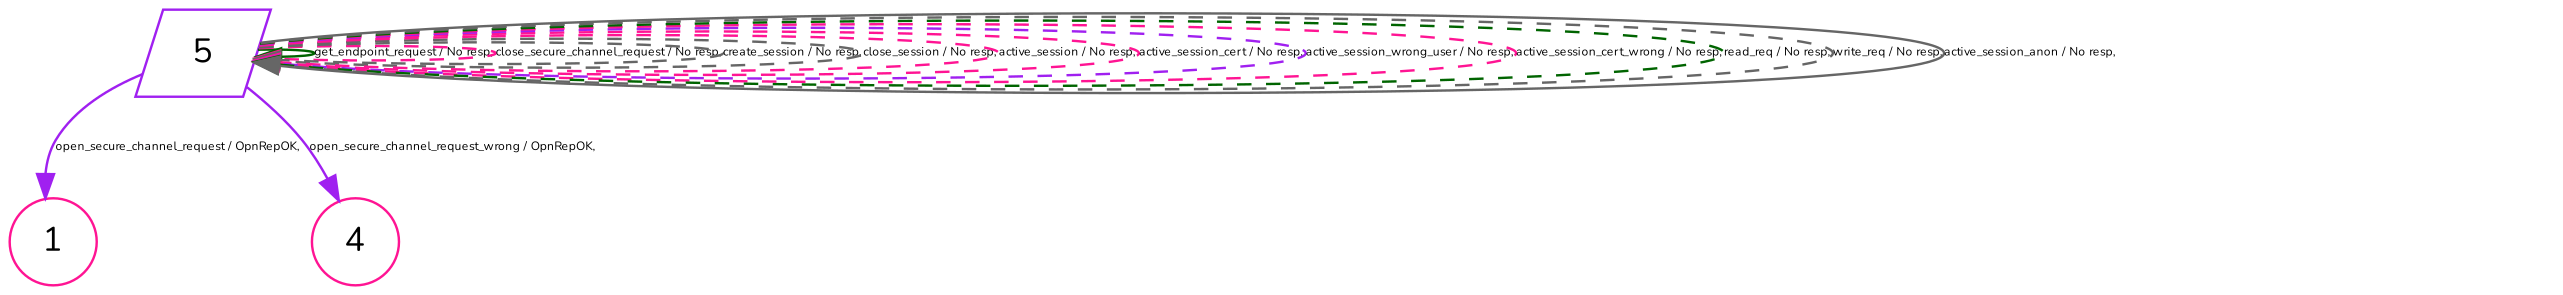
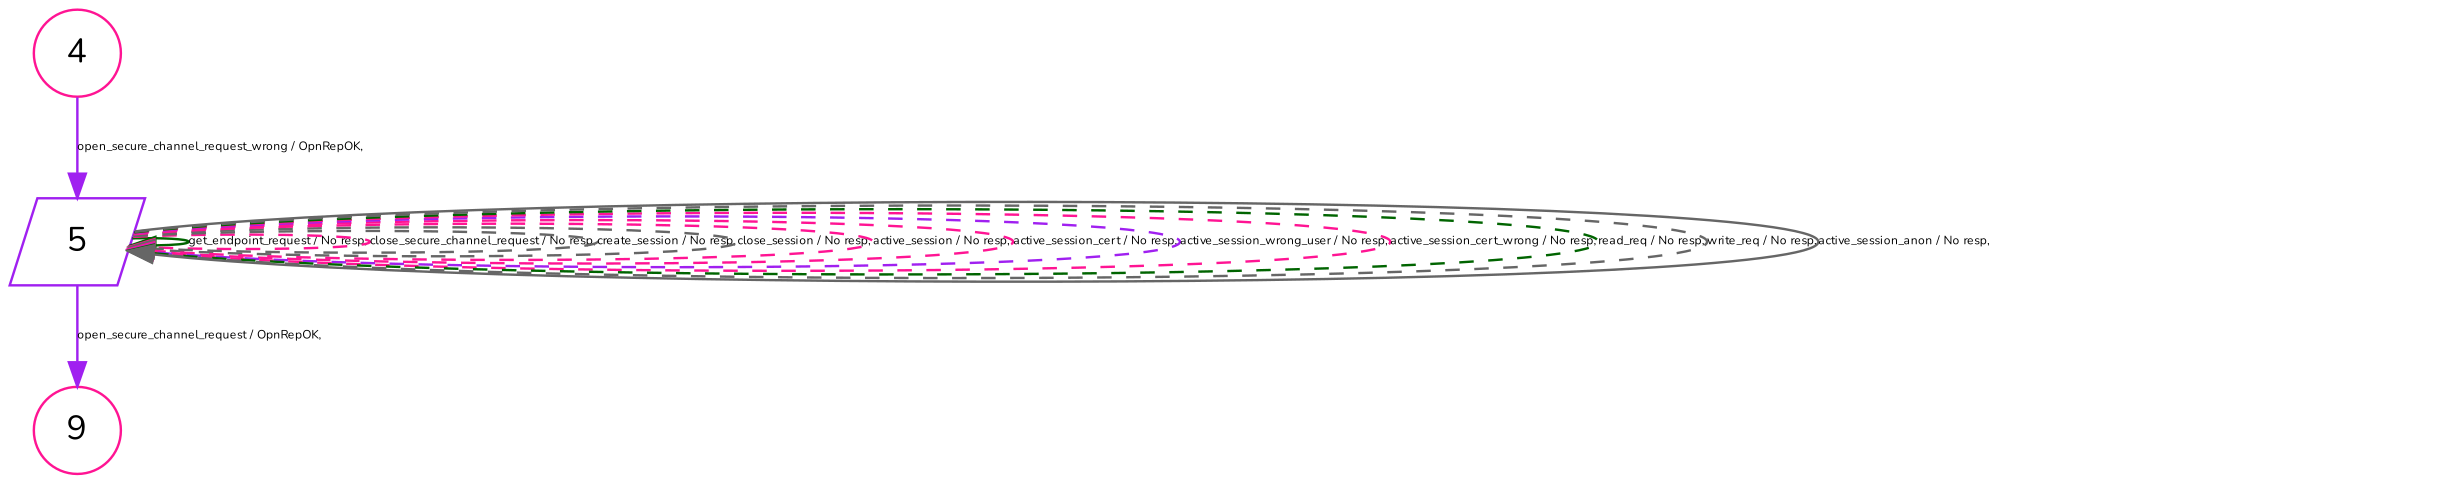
edge "5" -> "4": reversed
node "1": label "1" -> "9"
